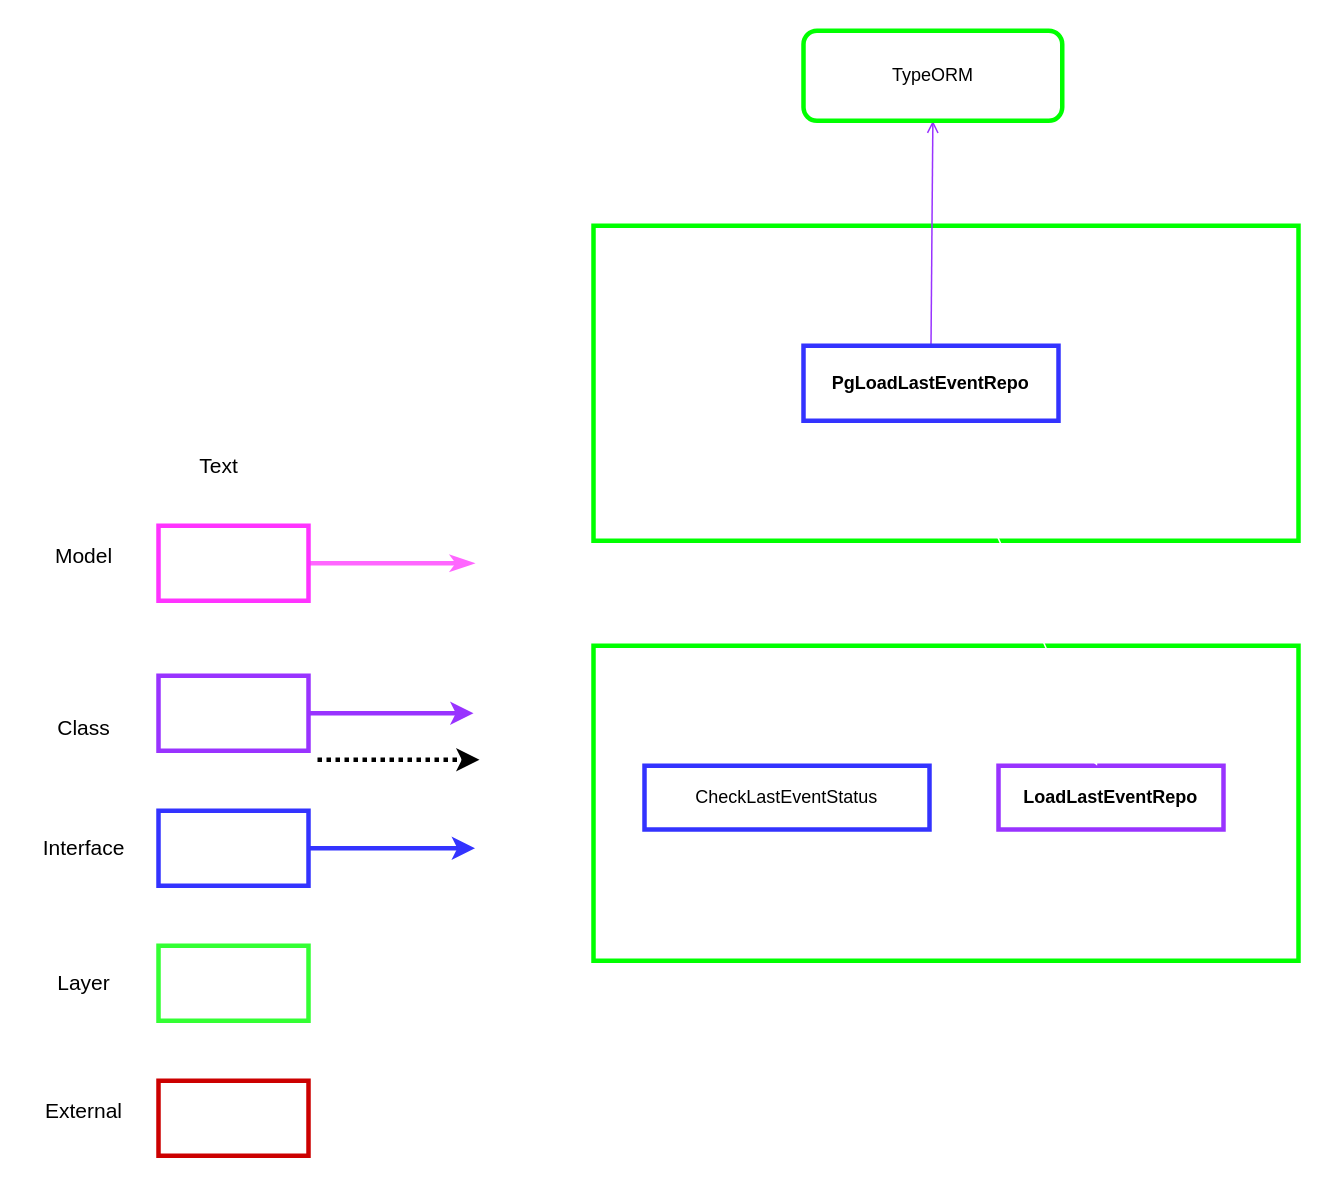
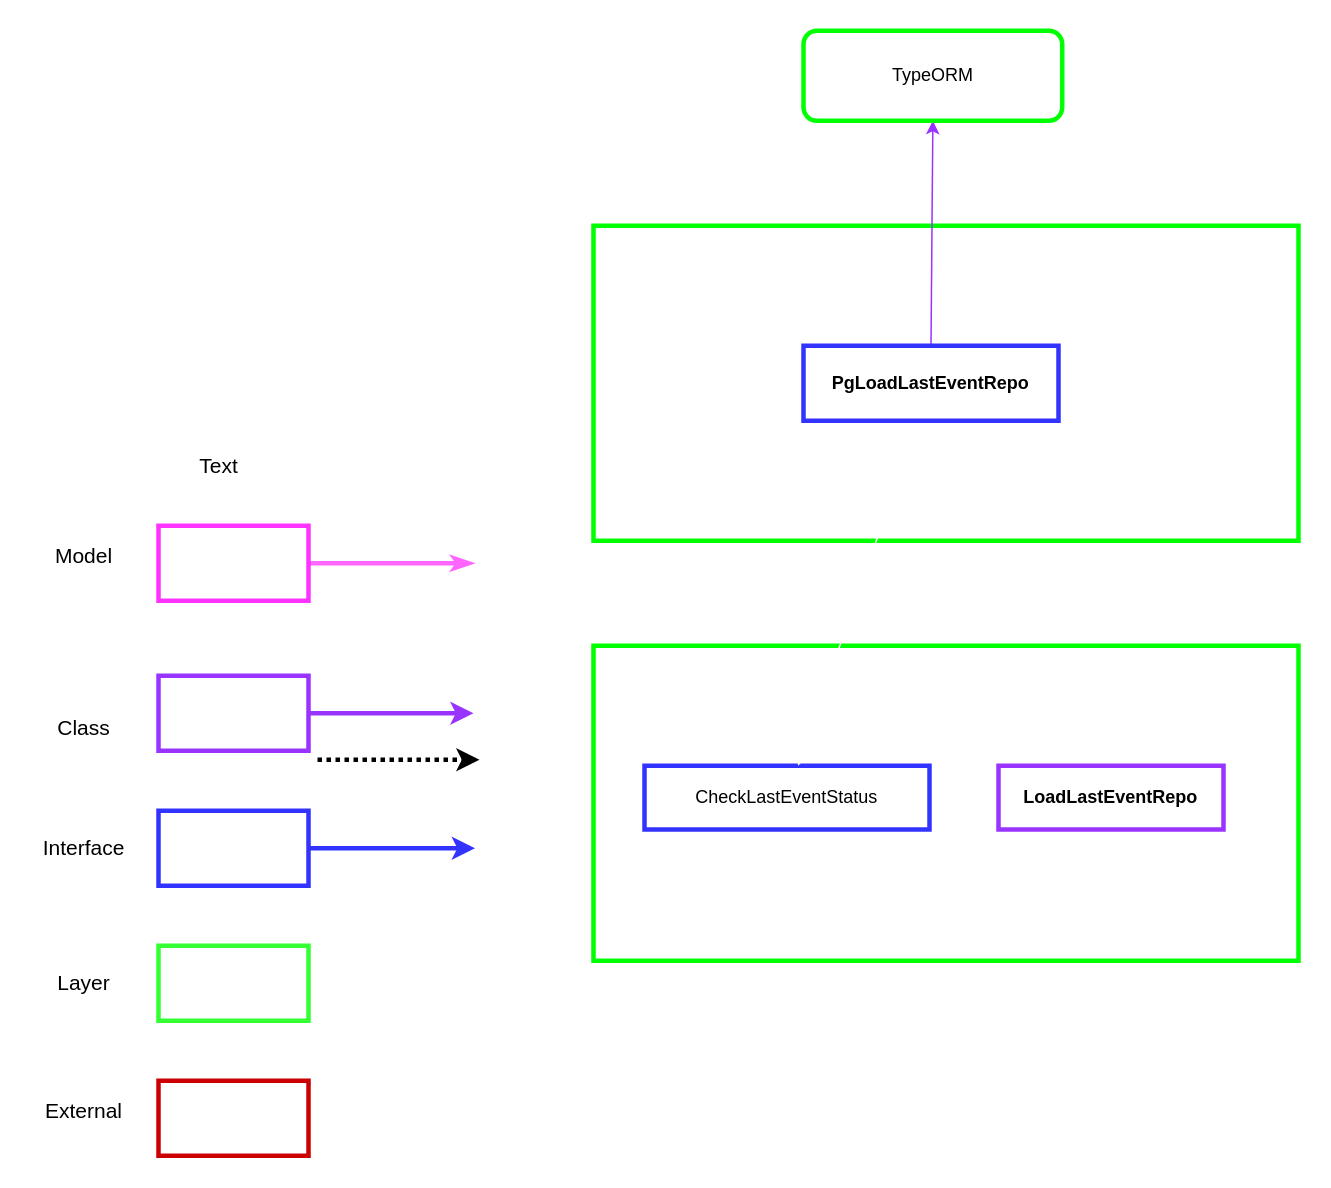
edge "PgLoadLastEventRepo" -> "TypeORM": arrowhead open -> classic
edge "PgLoadLastEventRepo" -> "LoadLastEventRepo": now "PgLoadLastEventRepo" -> "CheckLastEventStatus"
